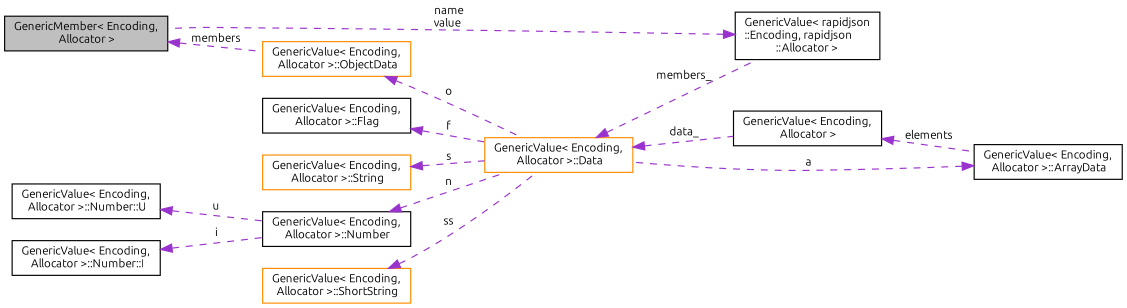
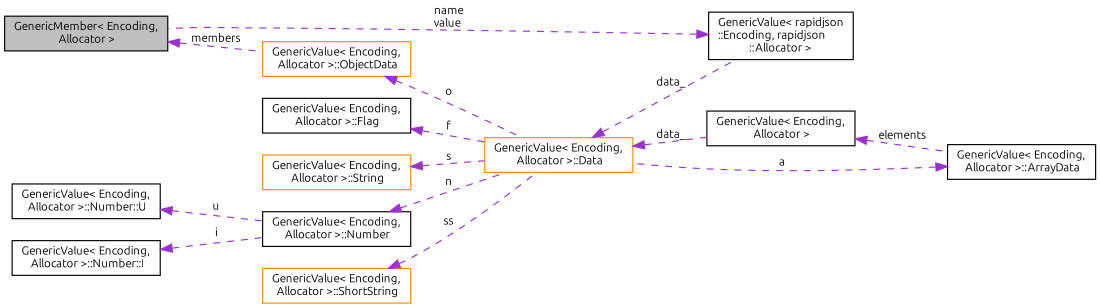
edge "GenericValue< rapidjson ::Encoding, rapidjson ::Allocator >" -> "GenericValue< Encoding, Allocator >::Data": label " members_" -> " data_"
